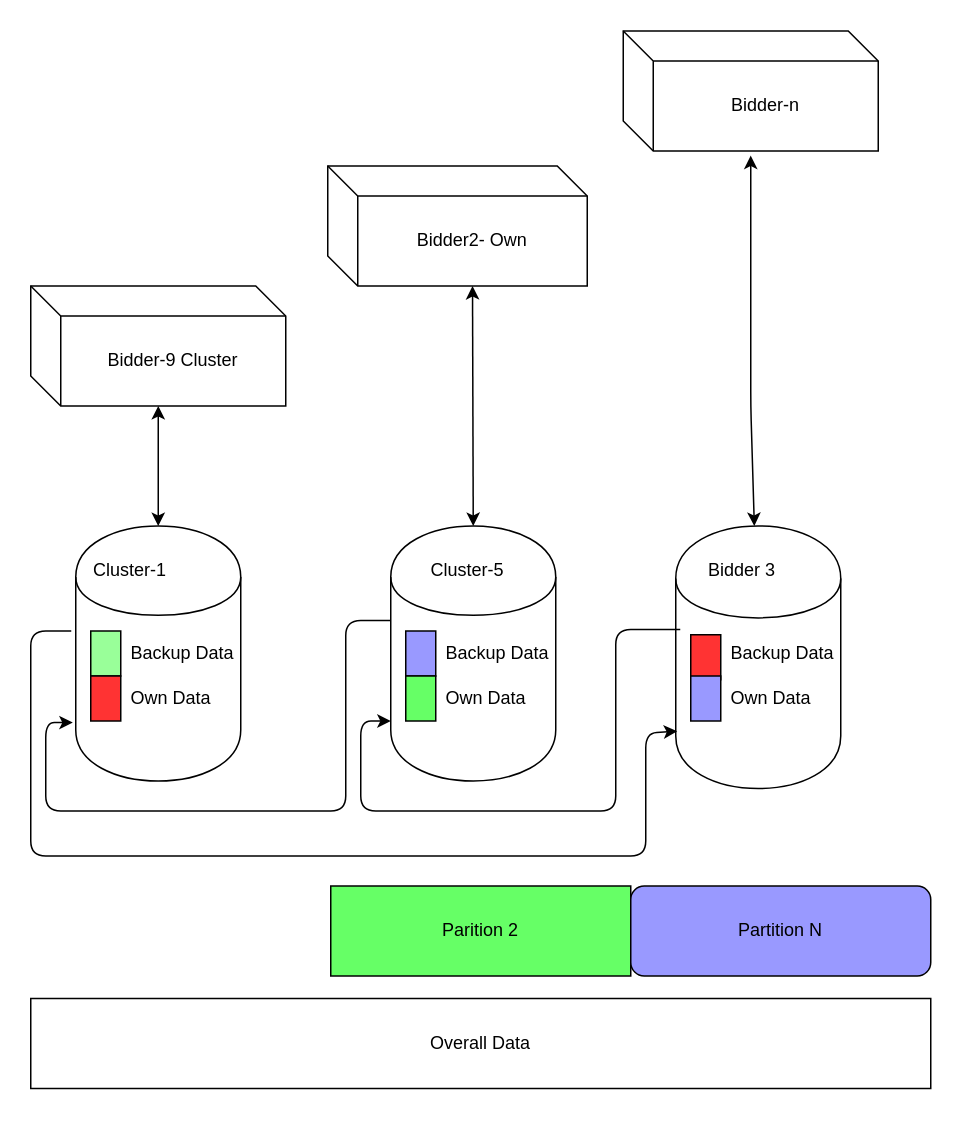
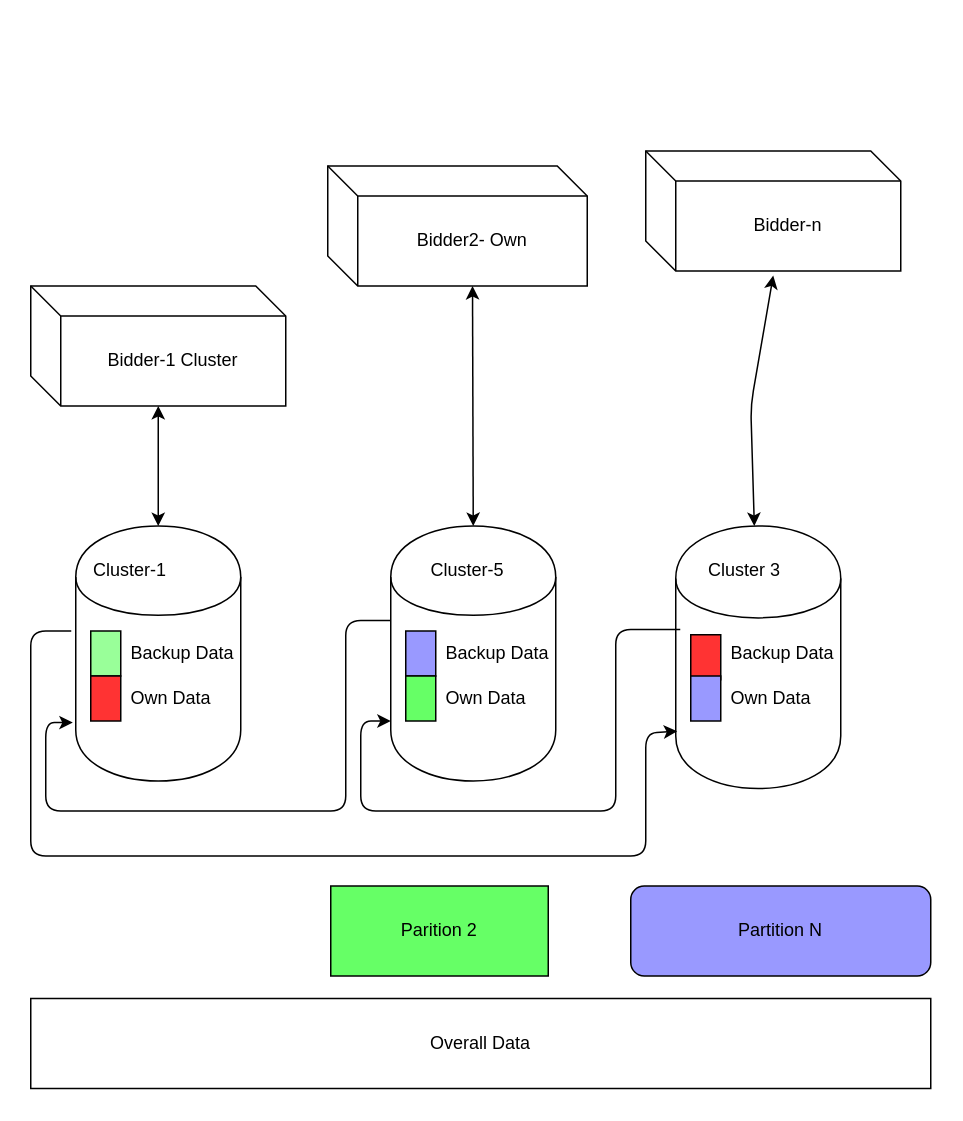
node "Bidder-n": moved (751, 91) -> (773, 211)
node "Bidder-9 Cluster": label "Bidder-9 Cluster" -> "Bidder-1 Cluster"
node "Bidder 3": label "Bidder 3" -> "Cluster 3"
node "Parition 2": size 300x90 -> 218x90
